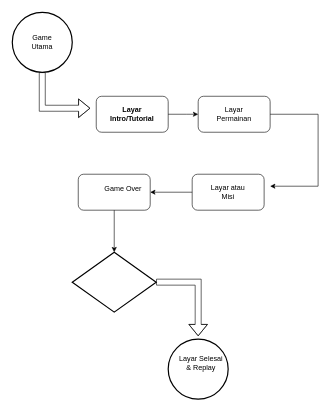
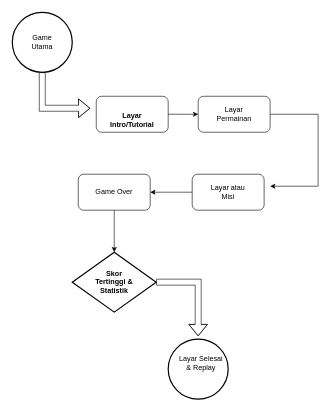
node "Layar Intro/Tutorial": moved (132, 114) -> (132, 120)
node "Game Over": moved (123, 189) -> (114, 192)
node "Skor Tertinggi & Statistik": added
